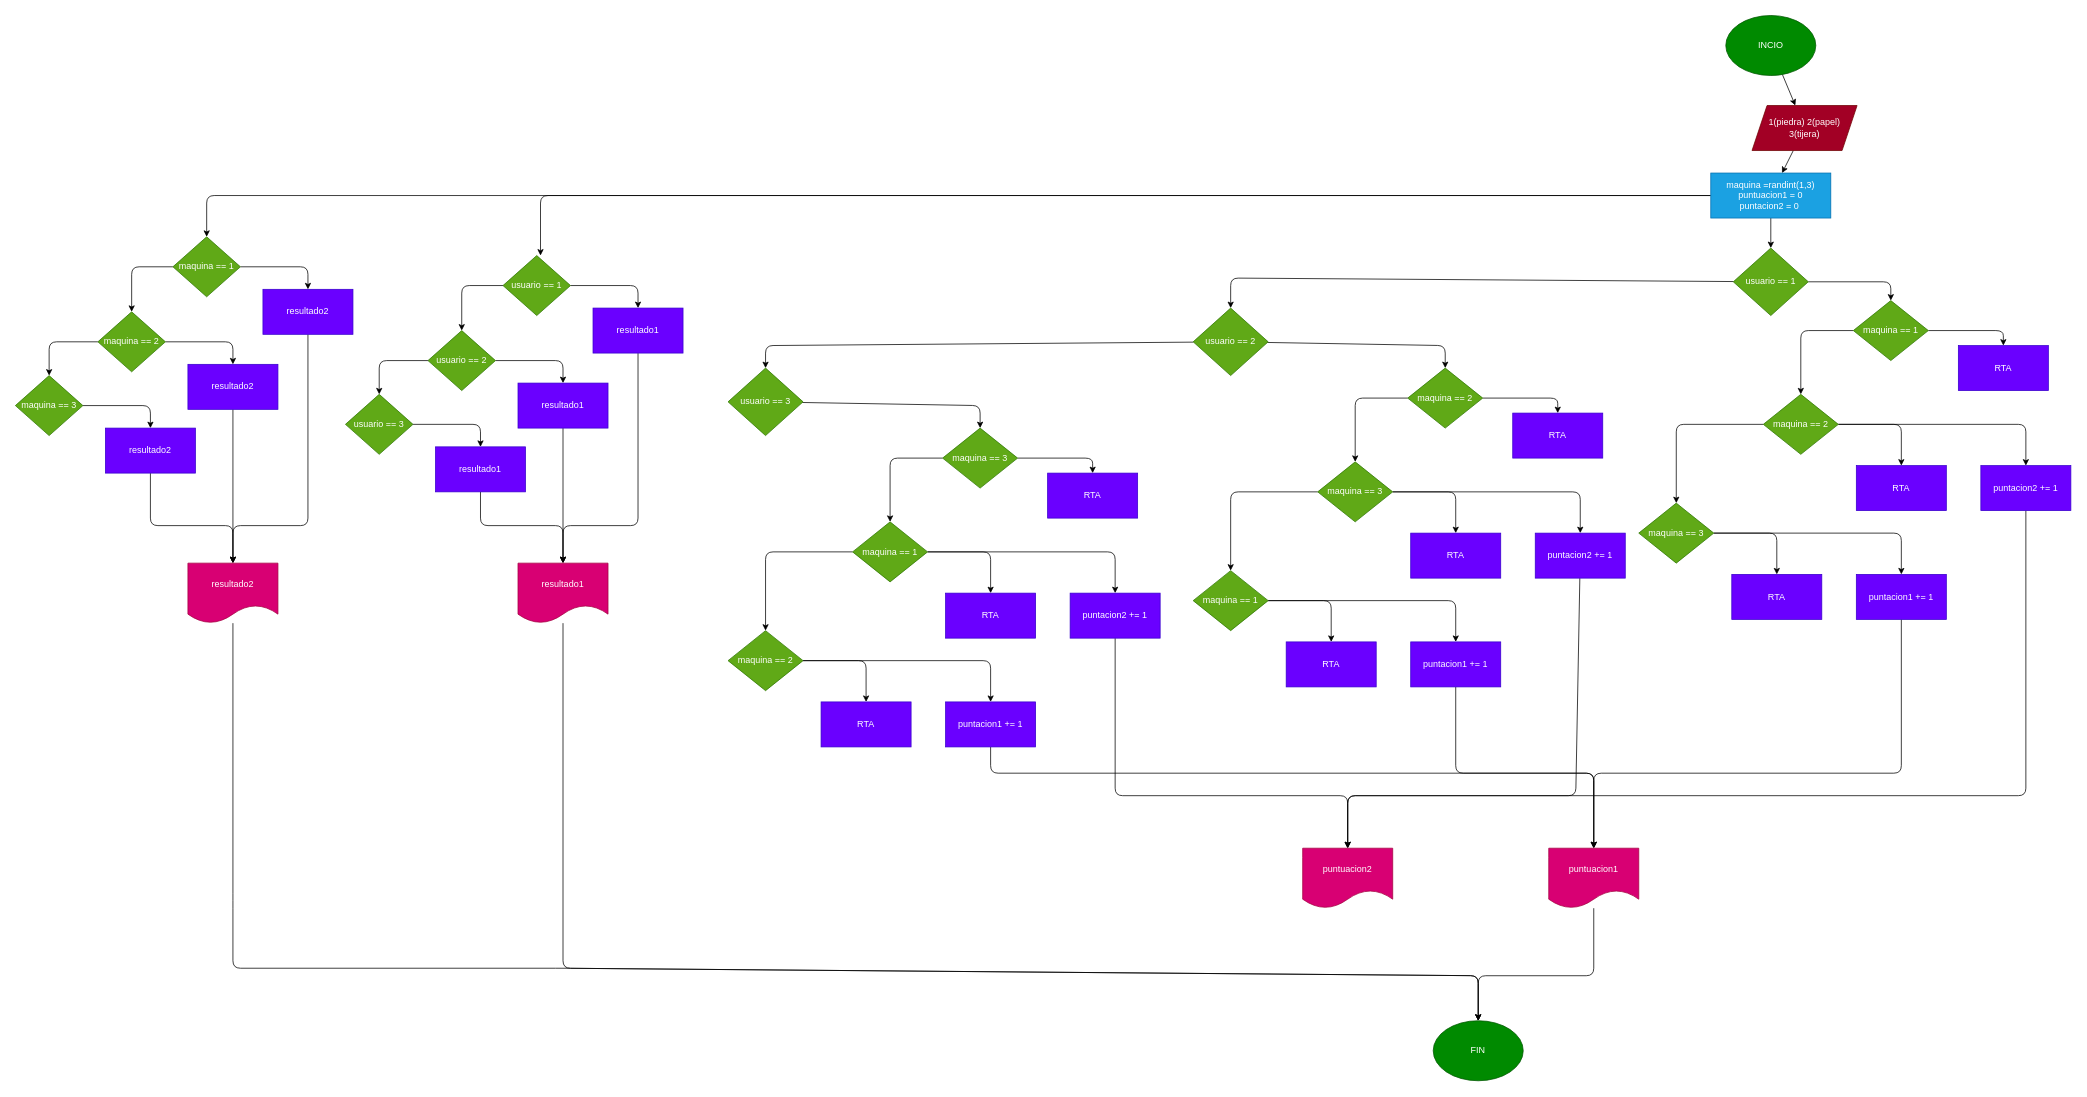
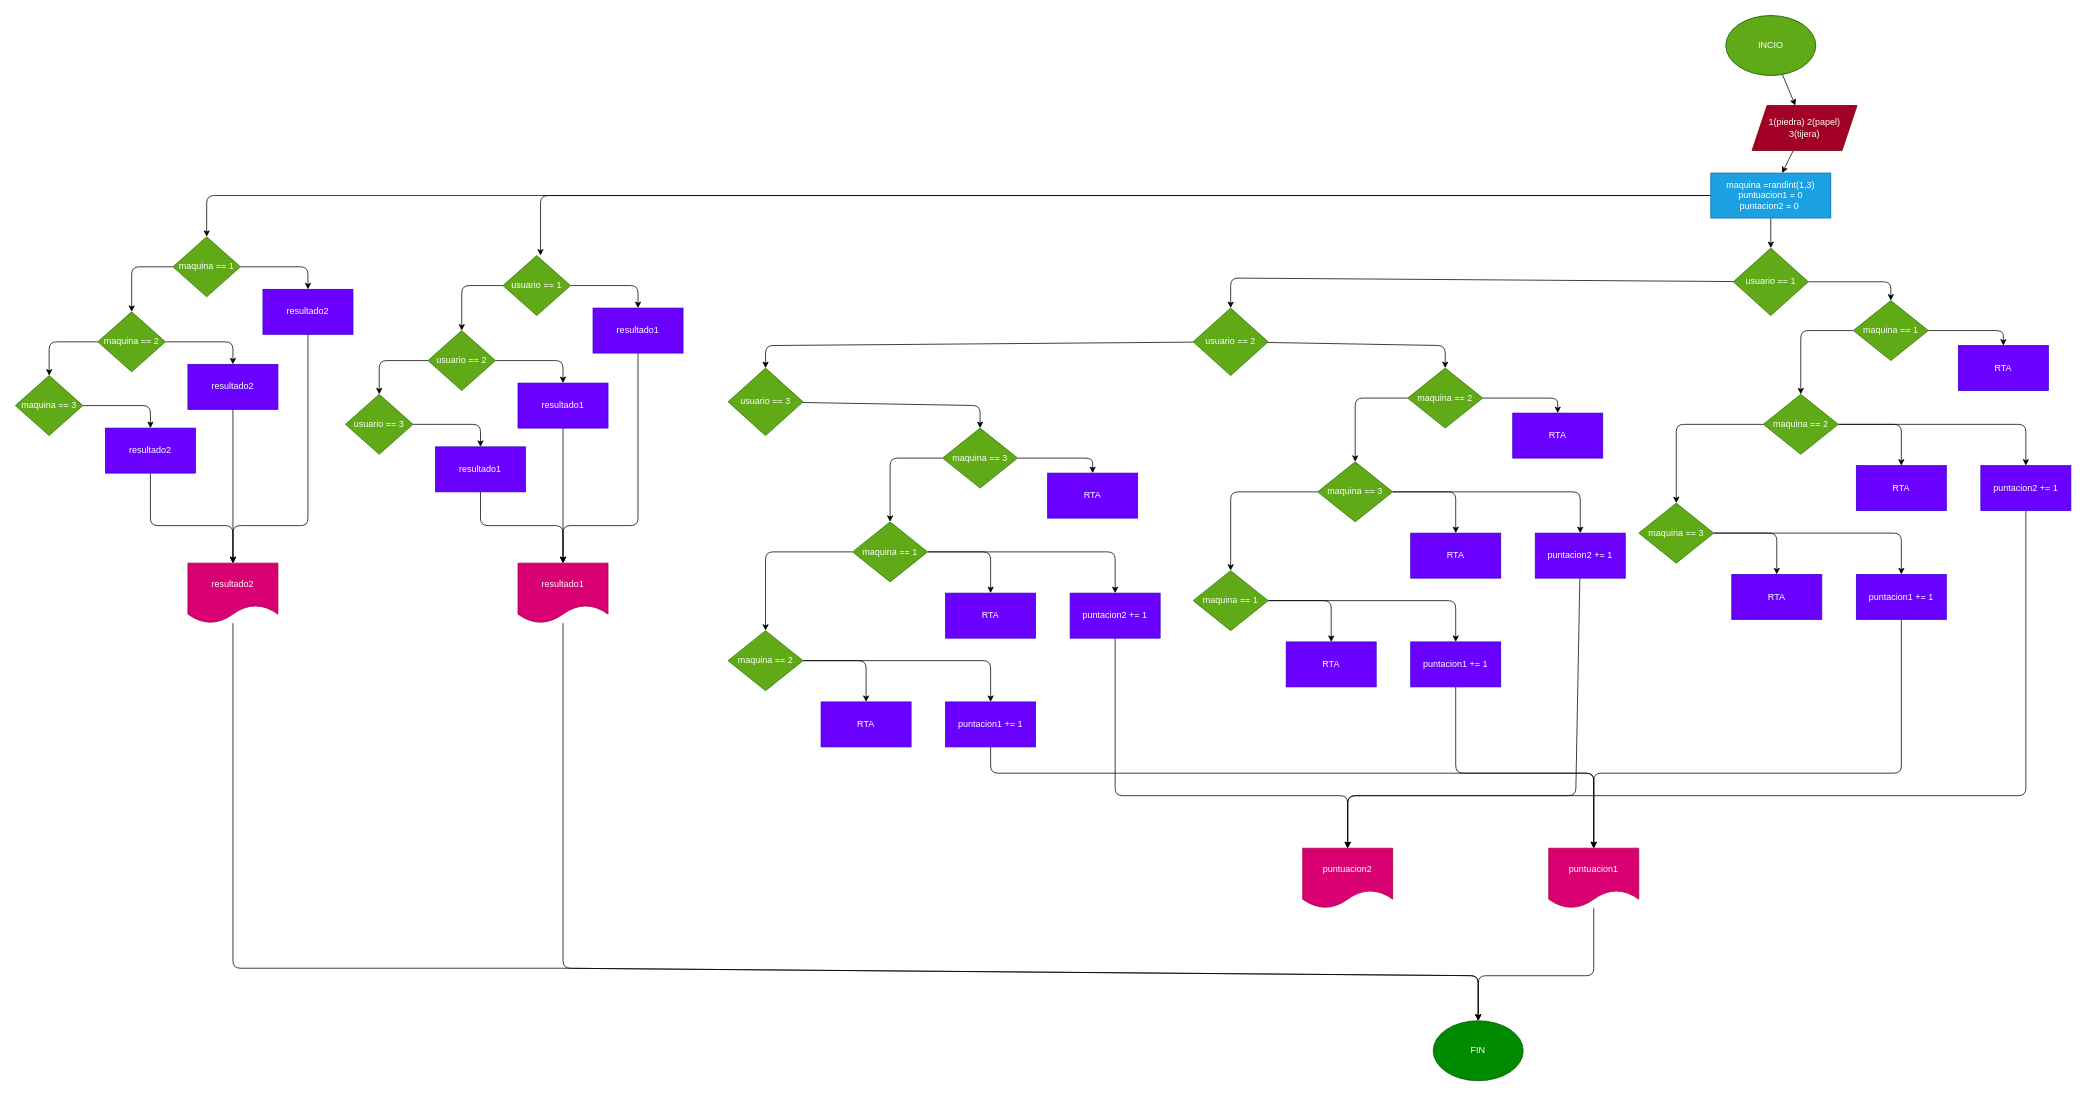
node "INCIO": fillcolor #008a00 -> #60a917
